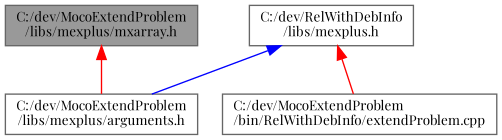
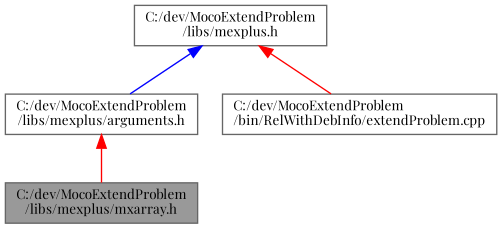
node "C:/dev/RelWithDebInfo /libs/mexplus.h": label "C:/dev/RelWithDebInfo /libs/mexplus.h" -> "C:/dev/MocoExtendProblem /libs/mexplus.h"
edge "C:/dev/MocoExtendProblem /libs/mexplus/arguments.h" -> "C:/dev/MocoExtendProblem /libs/mexplus/mxarray.h": reversed
